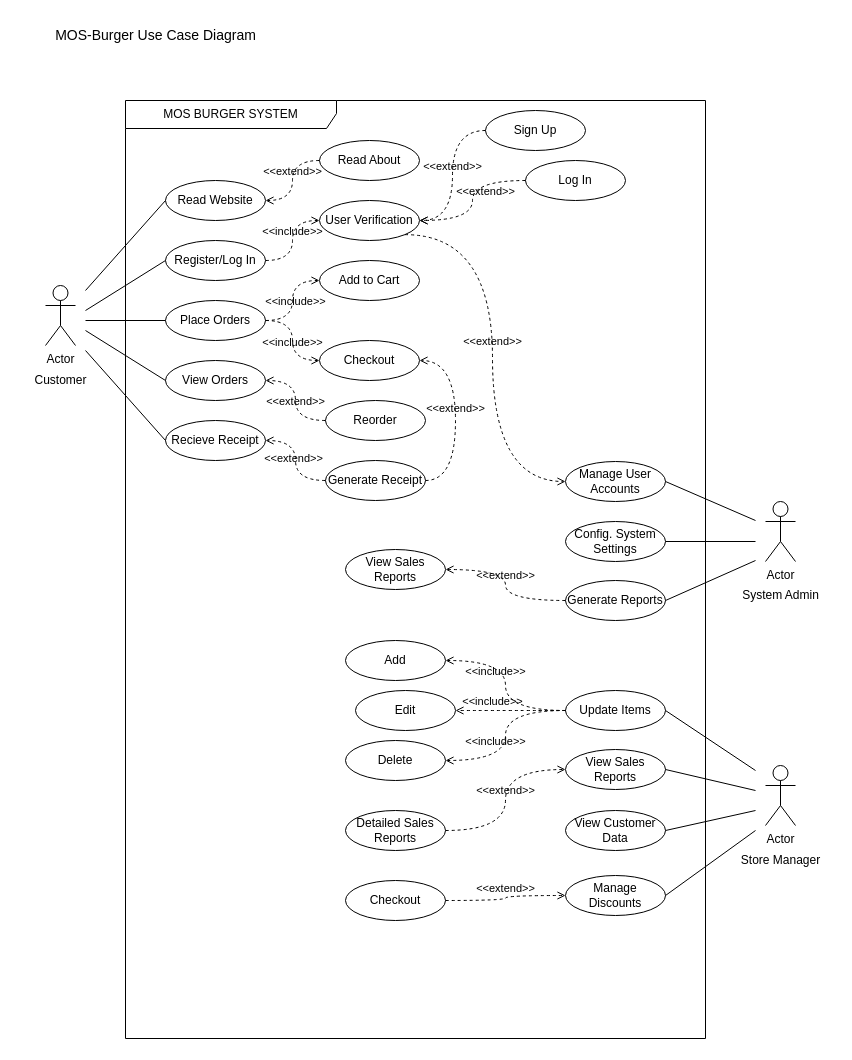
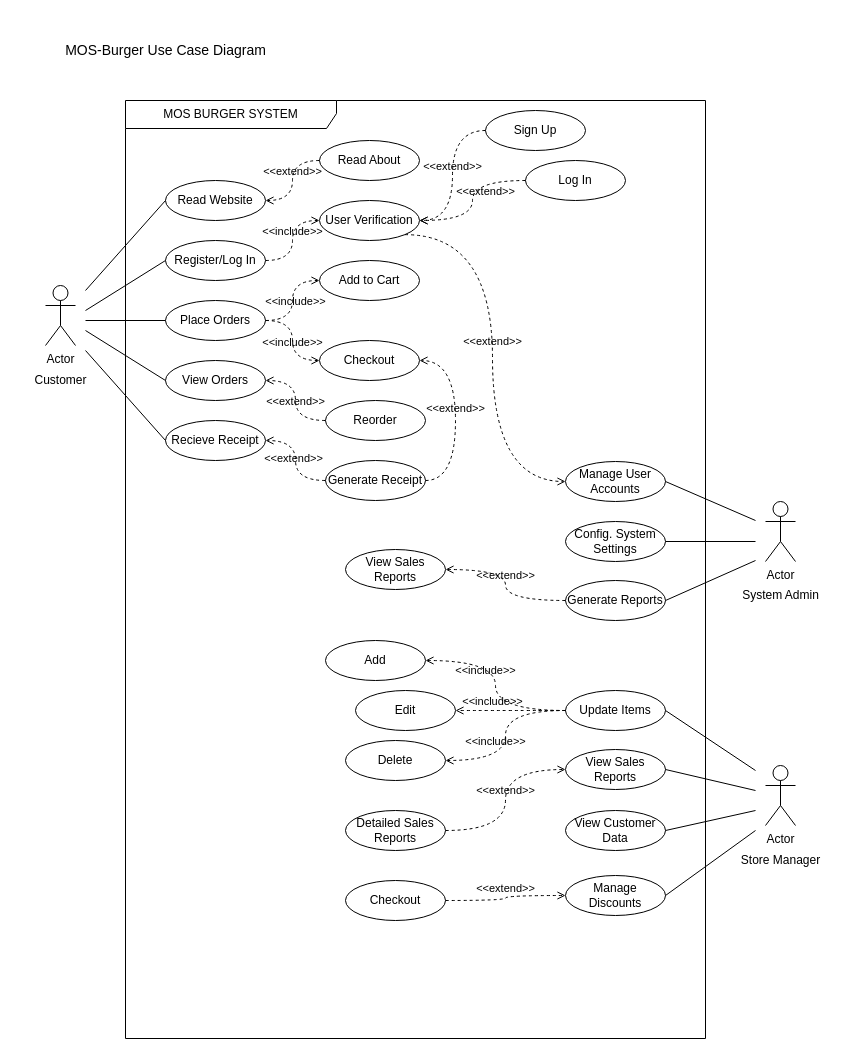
node "MOS-Burger Use Case Diagram": moved (156, 36) -> (166, 51)
node "Add": moved (396, 661) -> (376, 661)
